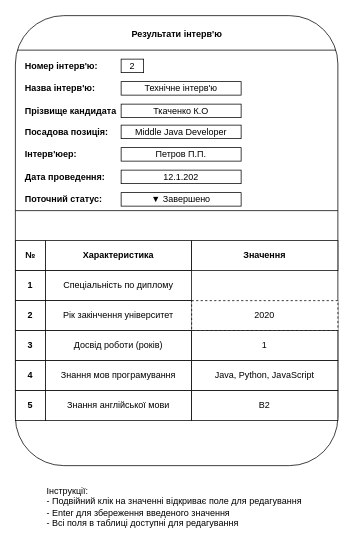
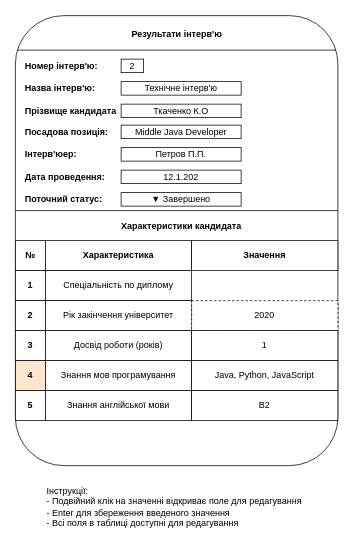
node "Характеристики кандидата": added
node "4": fillcolor #ffffff -> #ffe6cc
